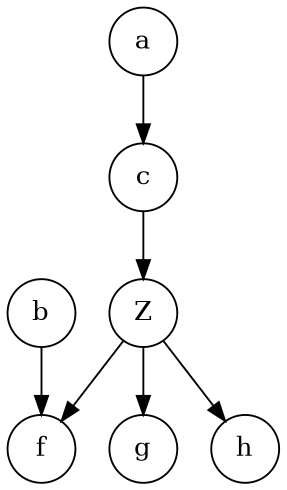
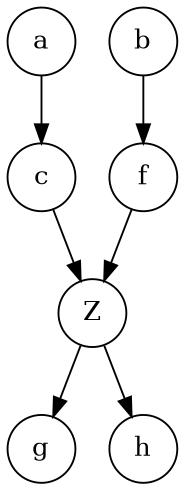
edge "Z" -> "f": reversed
